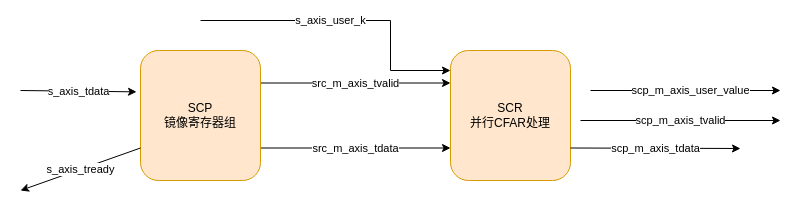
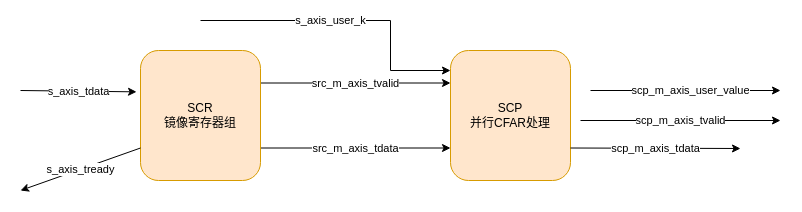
node "SCP 镜像寄存器组": label "SCP 镜像寄存器组" -> "SCR 镜像寄存器组"
node "SCR 并行CFAR处理": label "SCR 并行CFAR处理" -> "SCP 并行CFAR处理"
